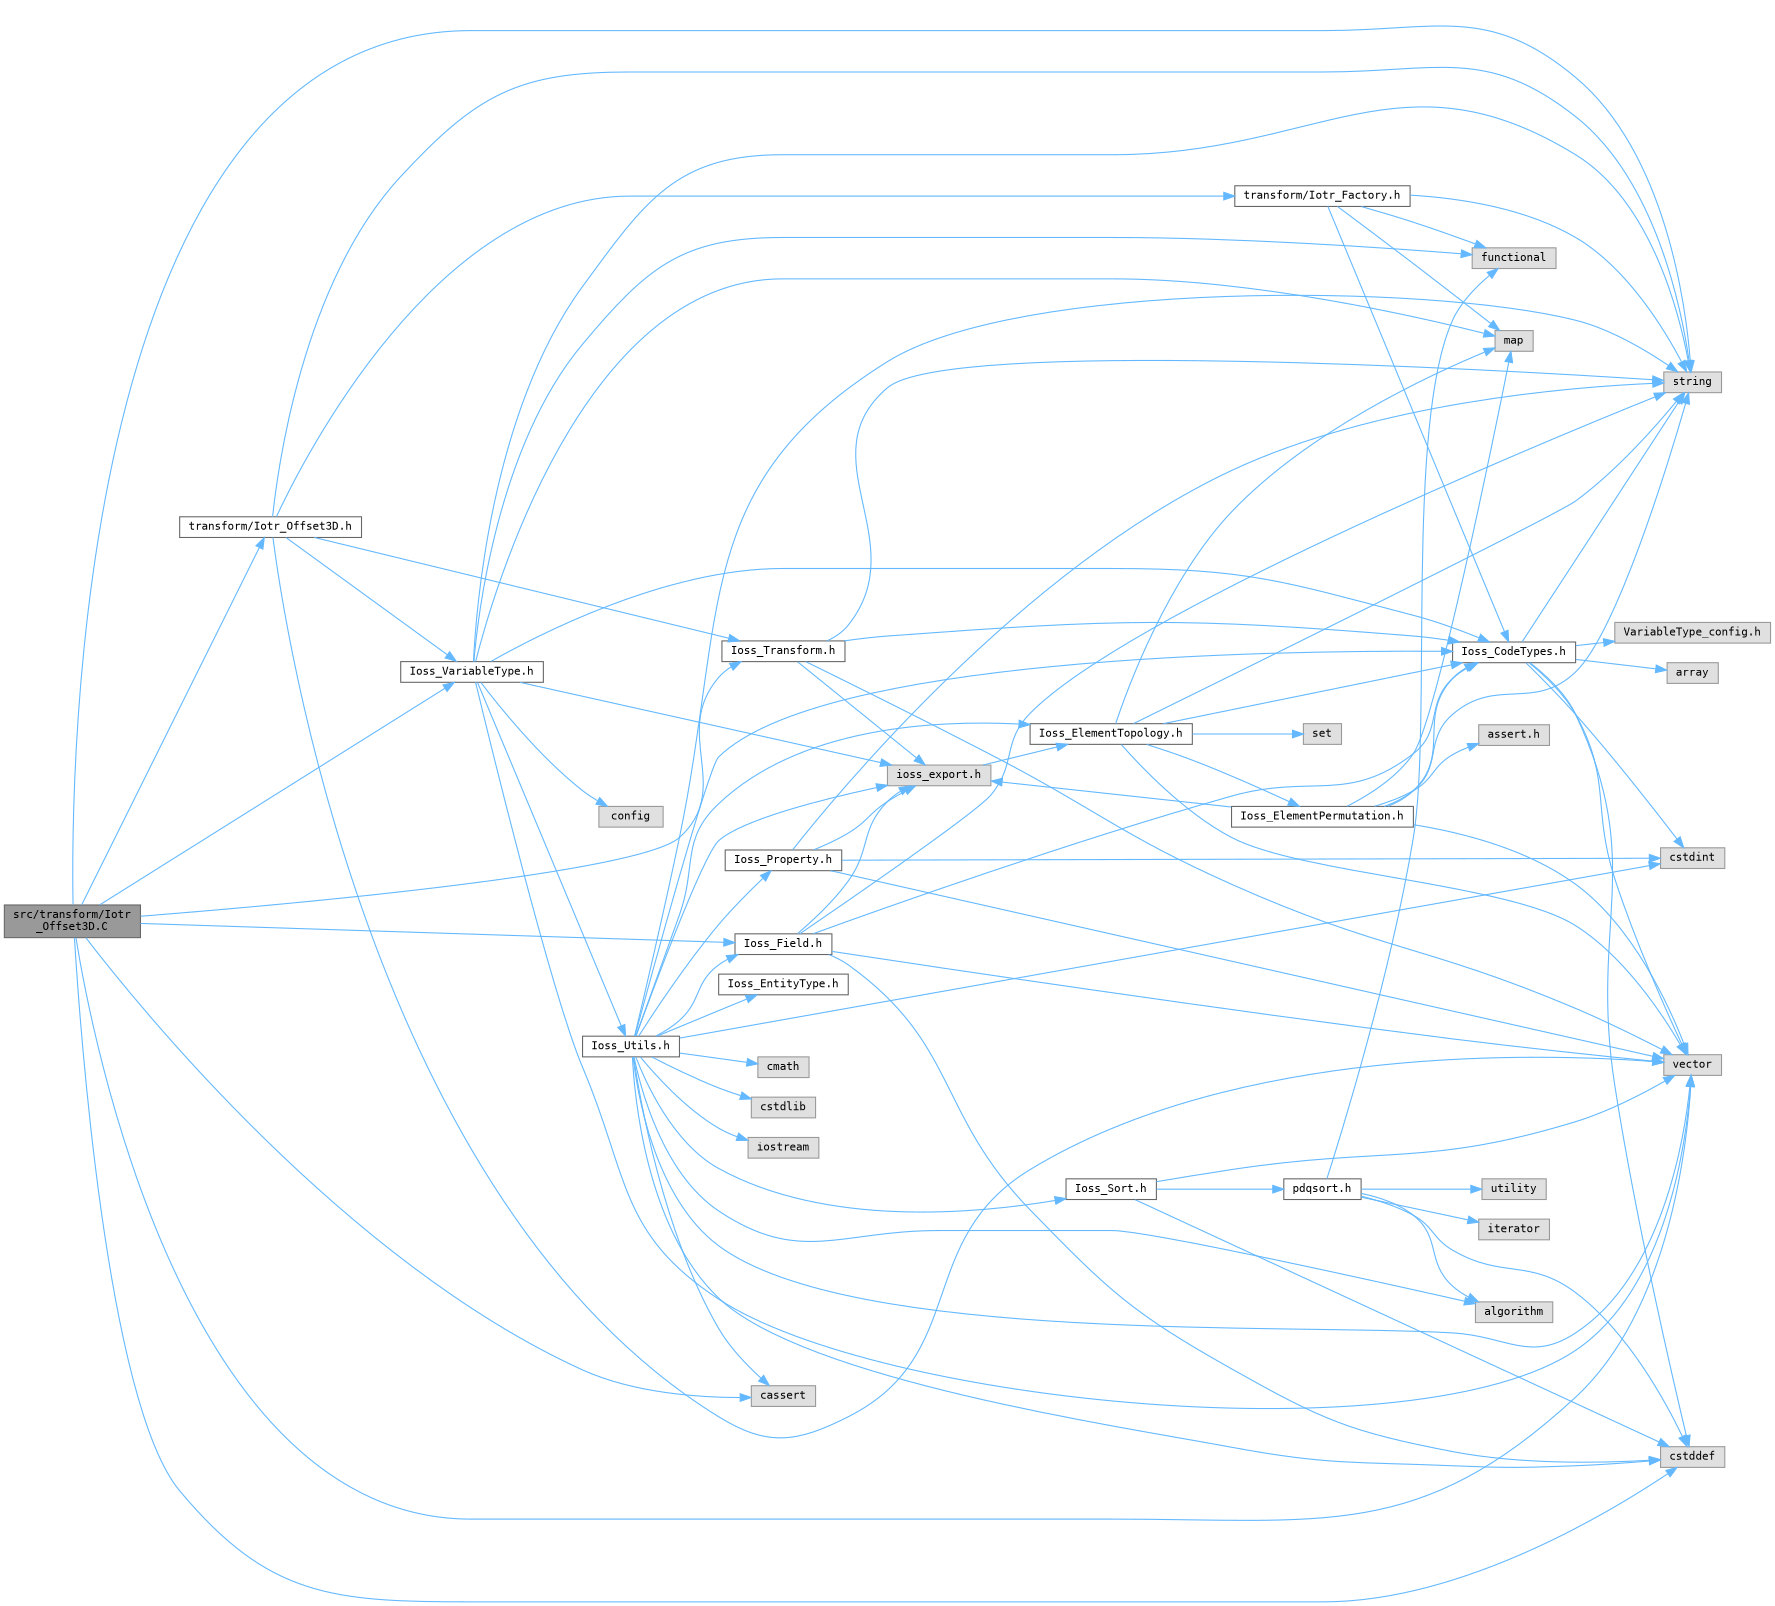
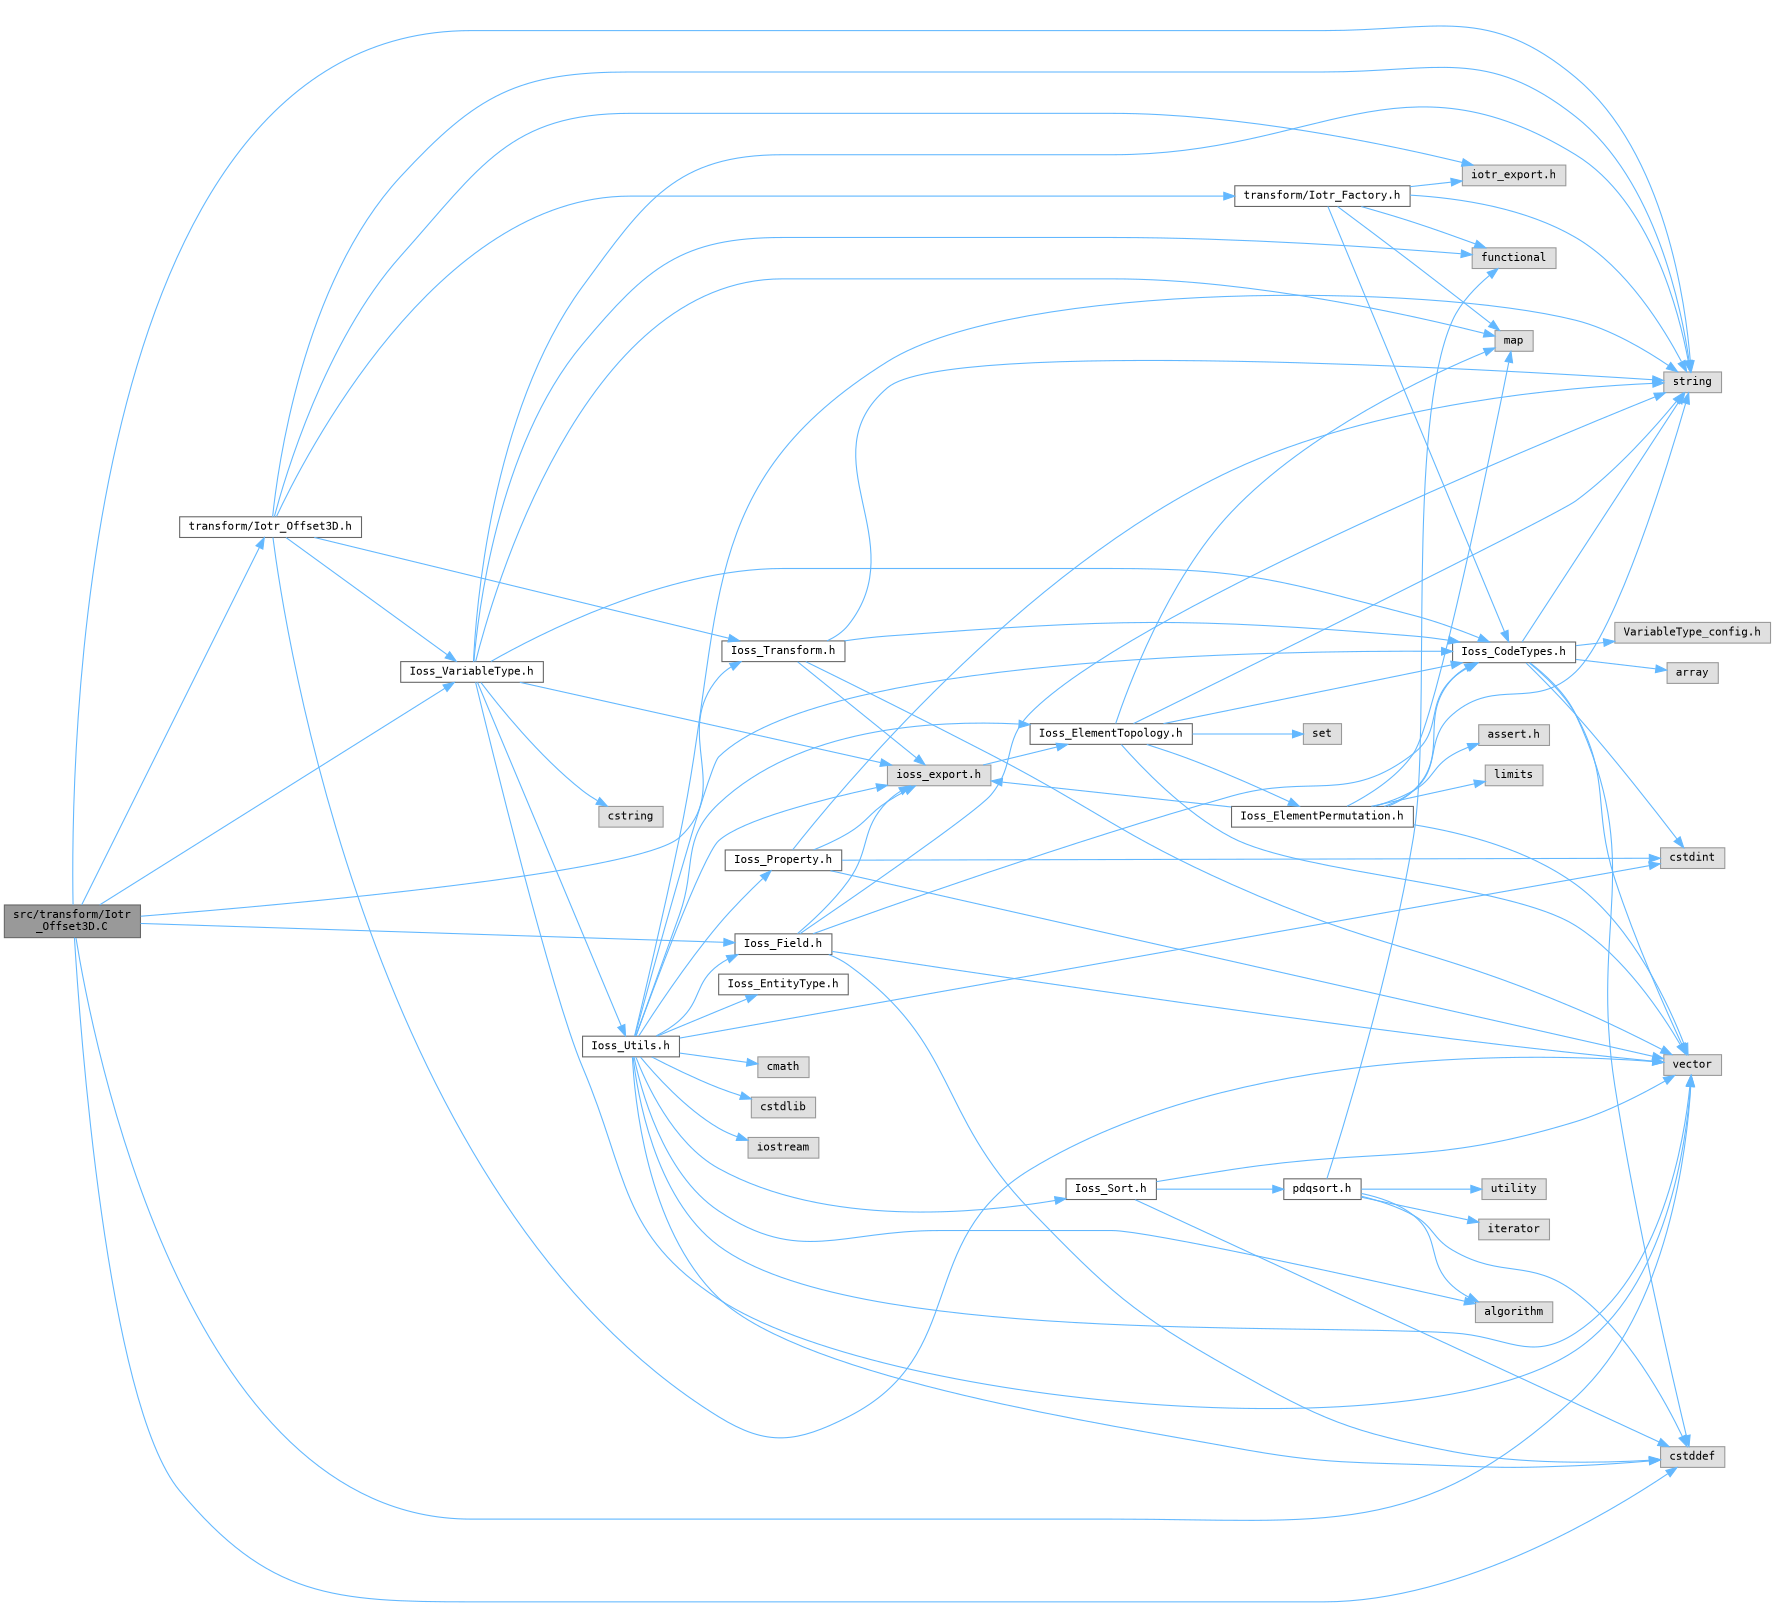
node "iotr_export.h": added
node "limits": added
node "config": label "config" -> "cstring"
node "cassert": removed
